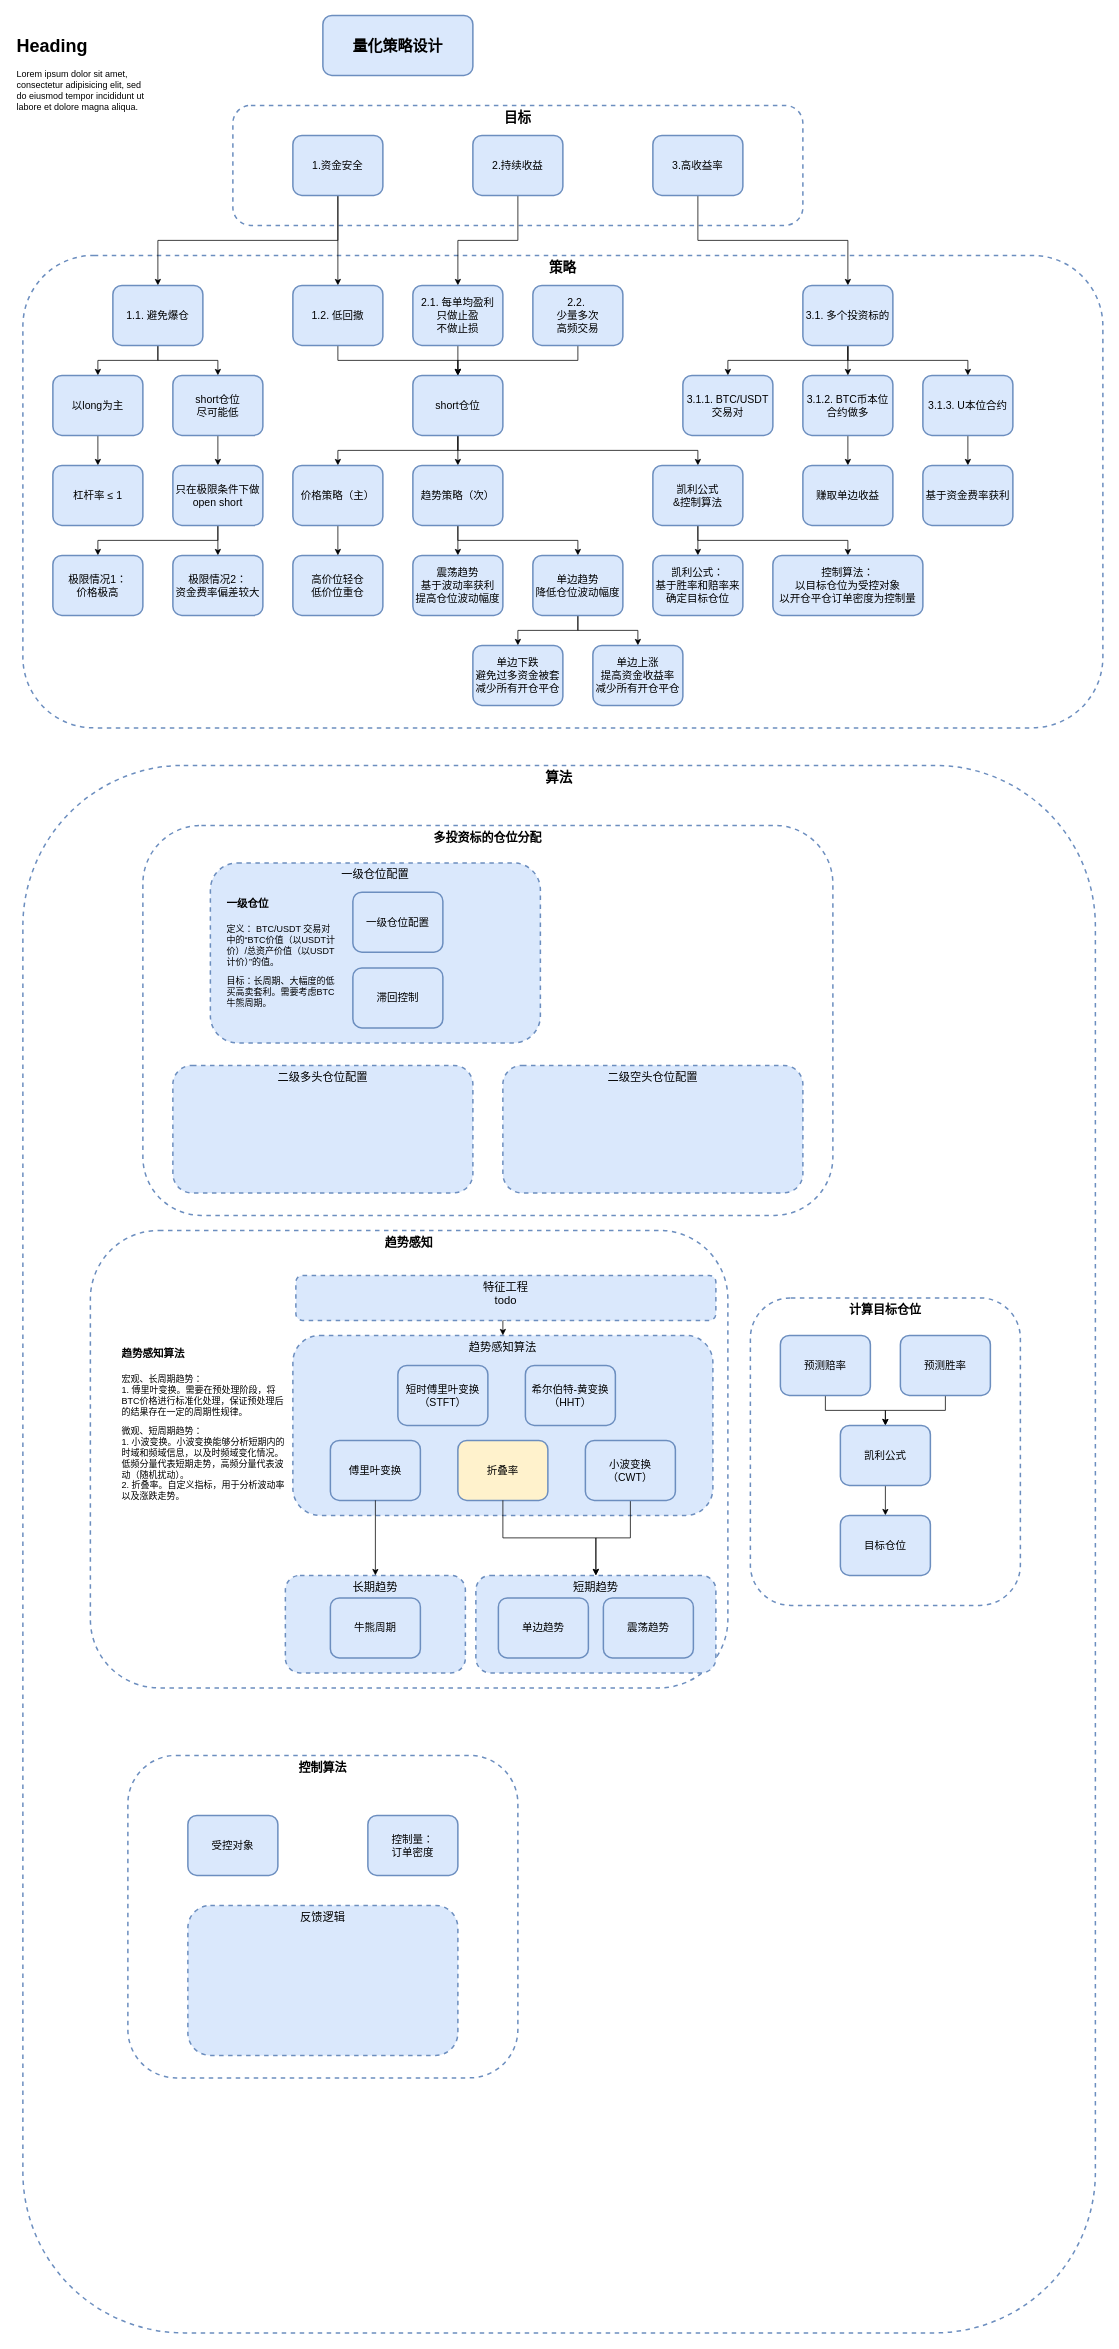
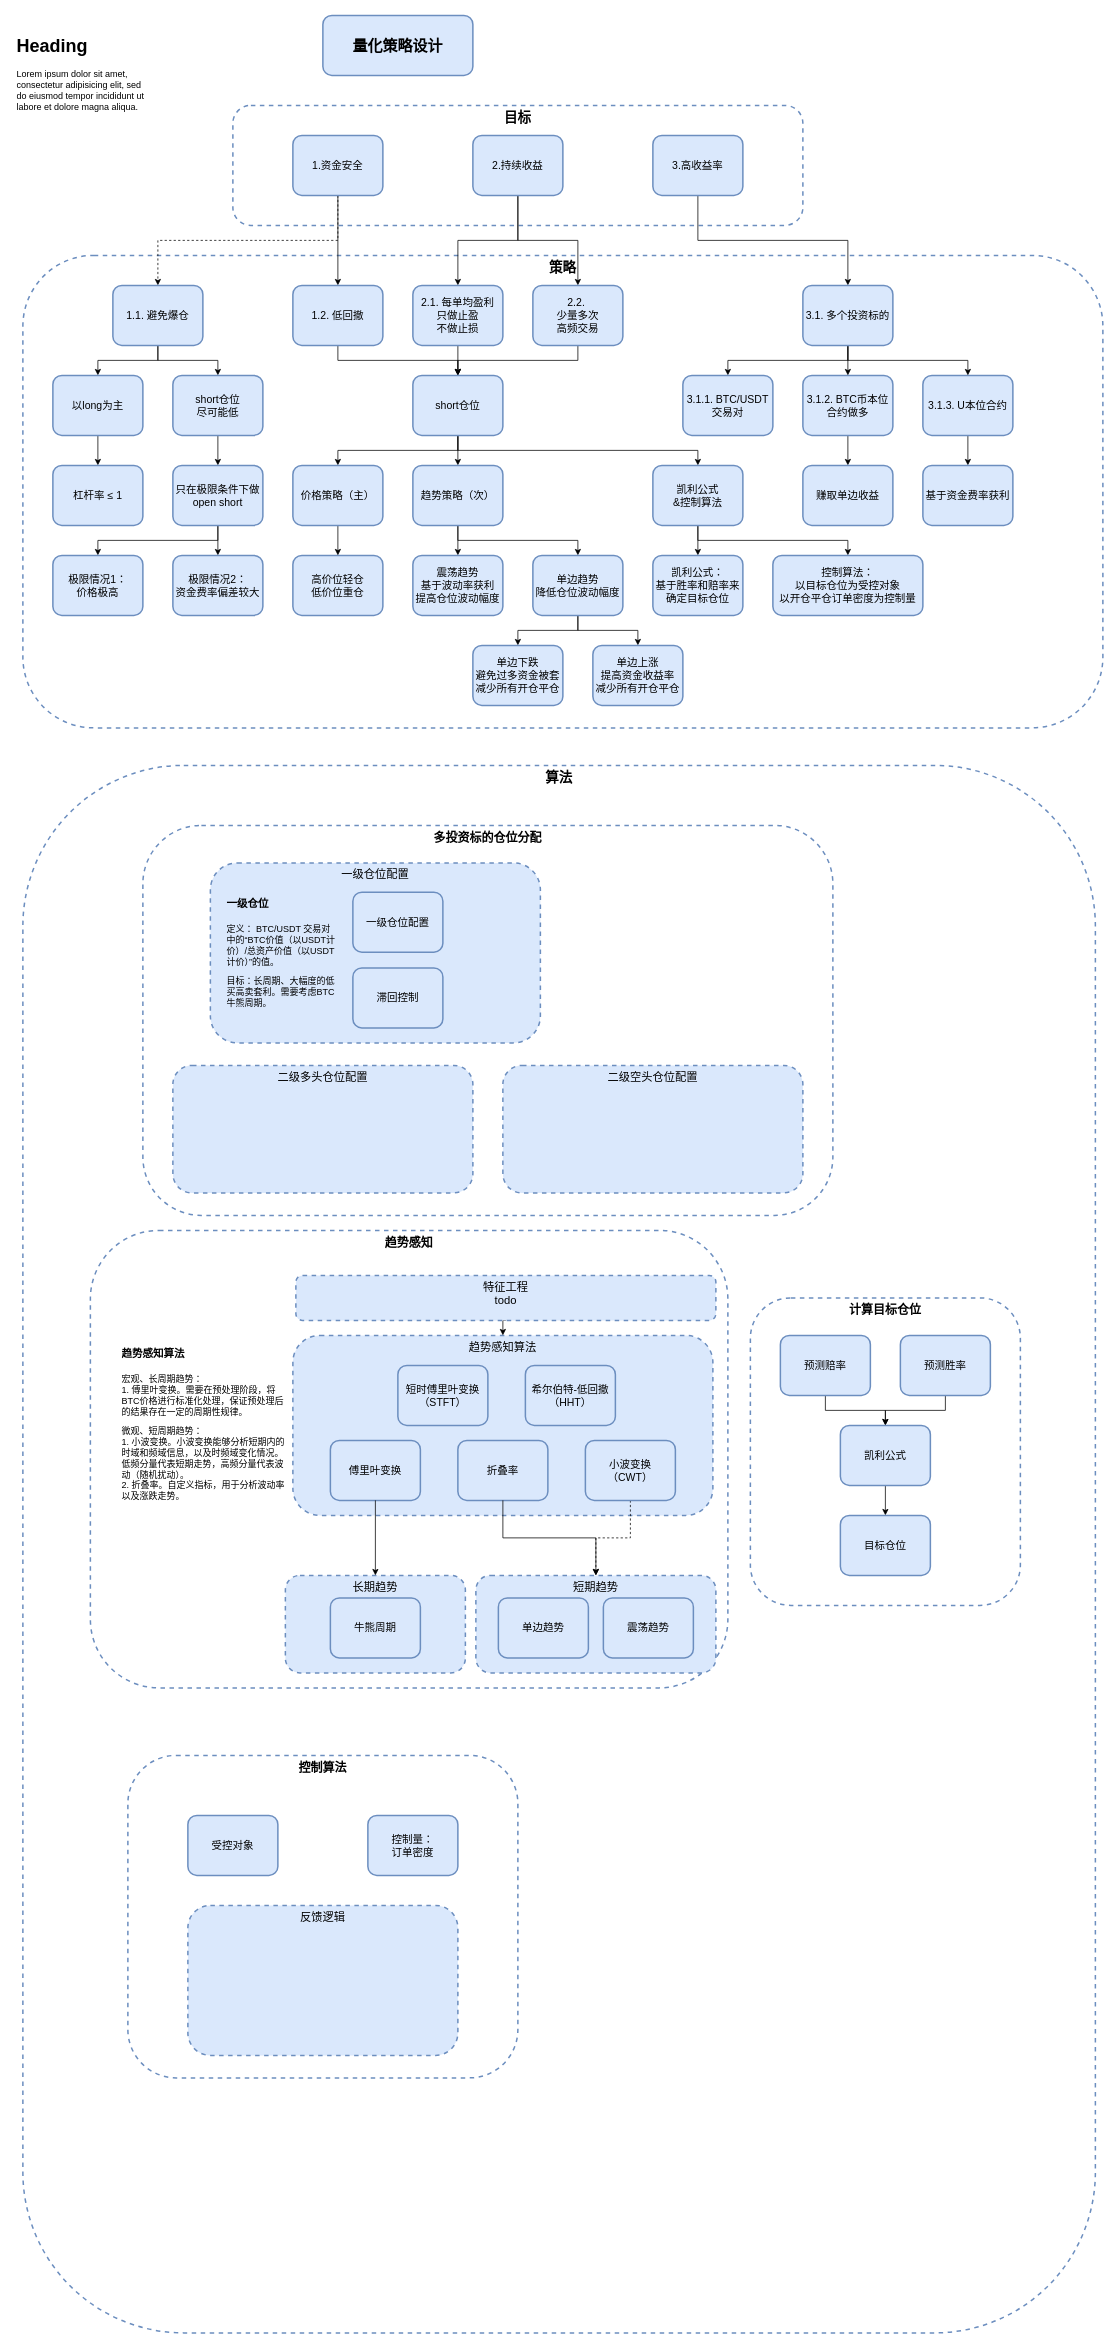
edge "1.资金安全" -> "1.1. 避免爆仓": style solid -> dashed
edge "2.持续收益" -> "2.2. 少量多次 高频交易": added
node "希尔伯特-黄变换（HHT）": label "希尔伯特-黄变换（HHT）" -> "希尔伯特-低回撤（HHT）"
node "折叠率": fillcolor #fff2cc -> #dae8fc
edge "小波变换 （CWT）" -> "短期趋势": style solid -> dashed
